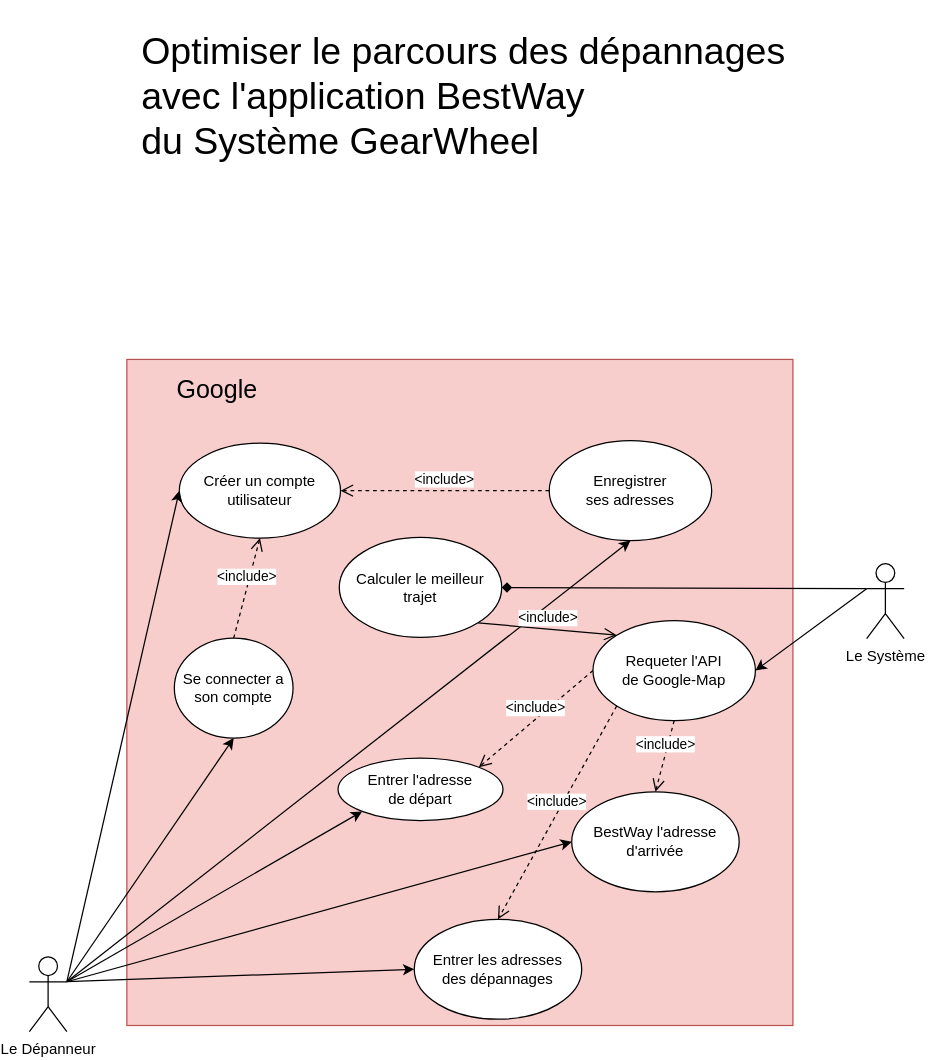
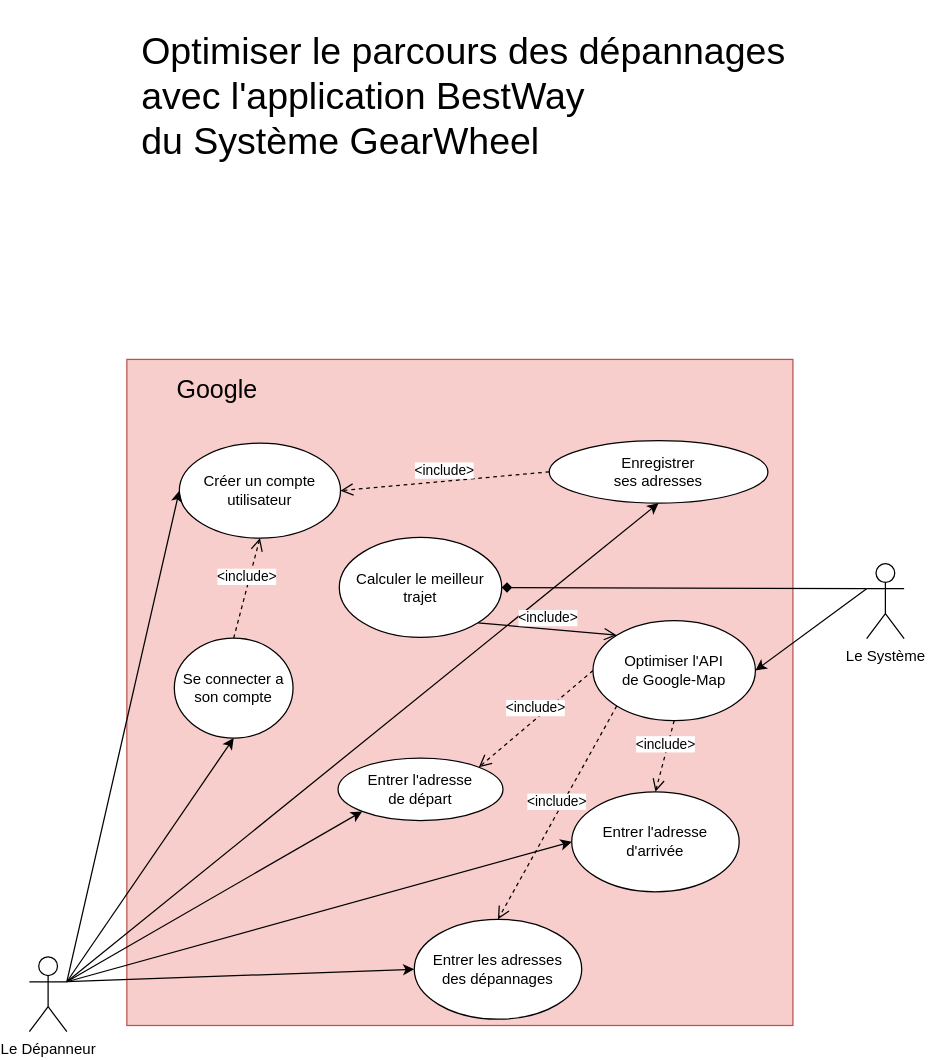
node "Enregistrer ses adresses": size 163x100 -> 219x63
node "Requeter l'API de Google-Map": label "Requeter l'API de Google-Map" -> "Optimiser l'API de Google-Map"
node "BestWay l'adresse d'arrivée": label "BestWay l'adresse d'arrivée" -> "Entrer l'adresse d'arrivée"
